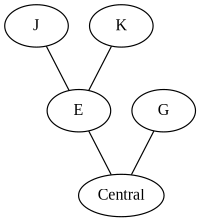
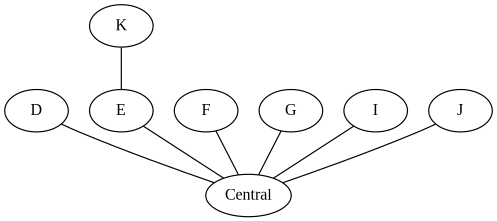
edge "J" -- "E": now "J" -- "Central"
node "D": added
node "F": added
node "I": added
